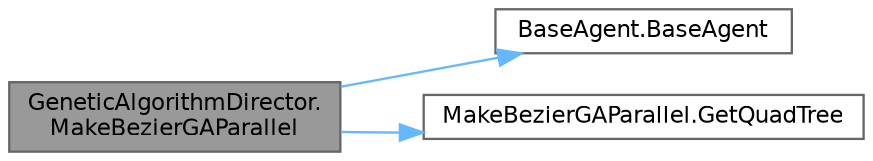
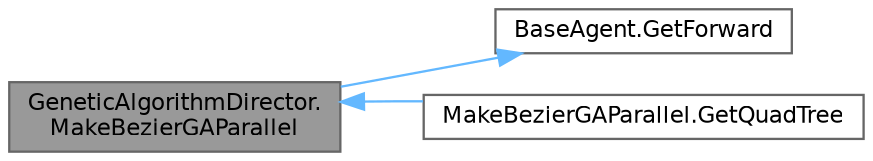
node "BaseAgent.BaseAgent": label "BaseAgent.BaseAgent" -> "BaseAgent.GetForward"
edge "GeneticAlgorithmDirector. MakeBezierGAParallel" -> "MakeBezierGAParallel.GetQuadTree": reversed
